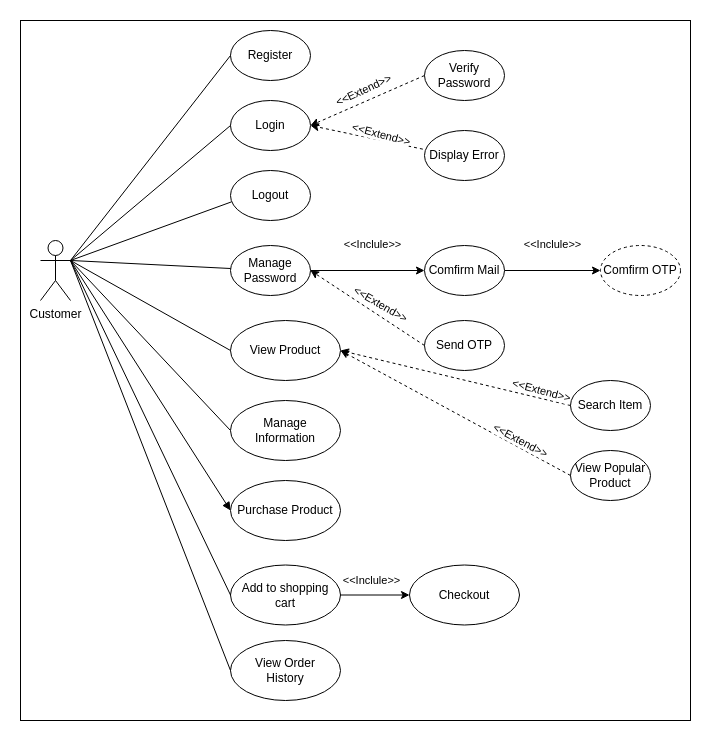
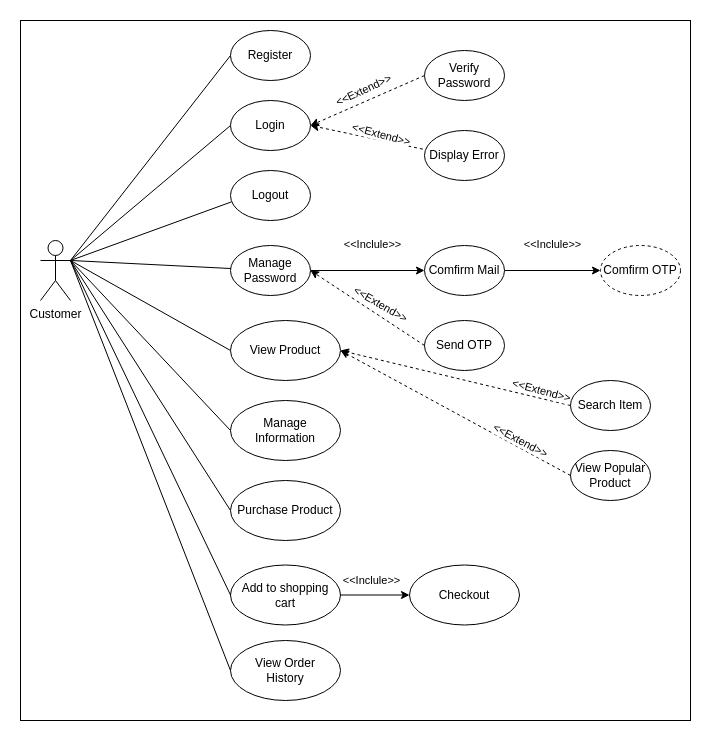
edge "Customer" -> "Purchase Product": arrowhead block -> none
